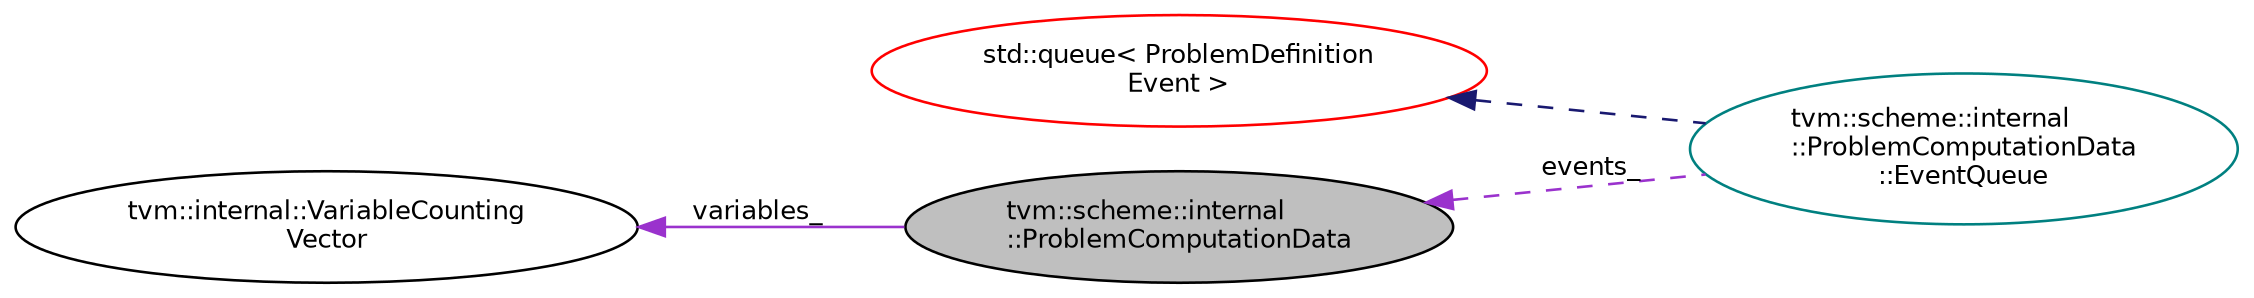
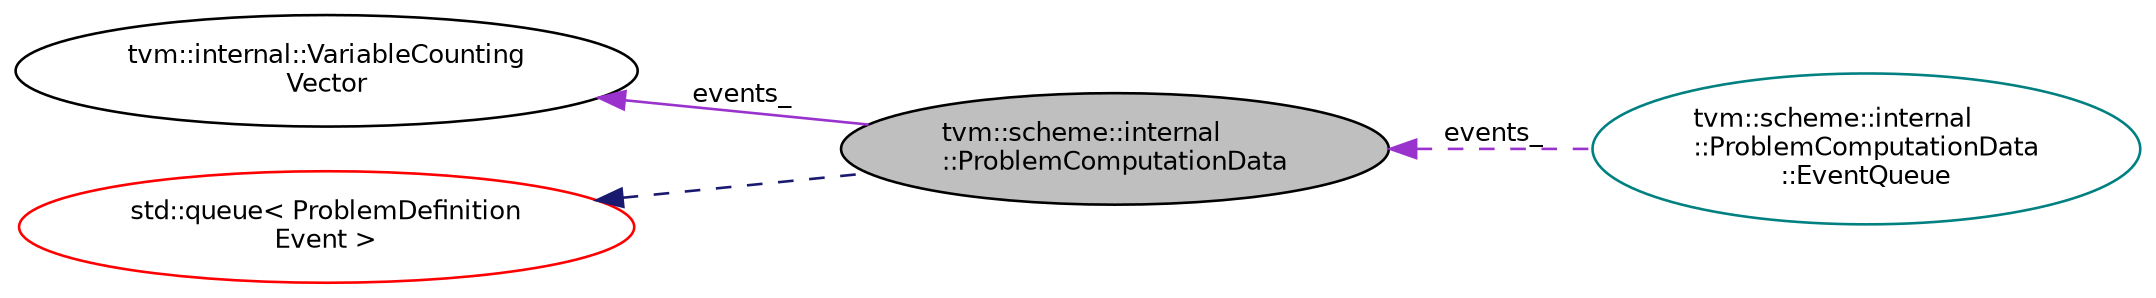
edge "tvm::scheme::internal ::ProblemComputationData ::EventQueue" -> "std::queue< ProblemDefinition Event >": now "tvm::scheme::internal ::ProblemComputationData" -> "std::queue< ProblemDefinition Event >"
edge "tvm::scheme::internal ::ProblemComputationData" -> "tvm::internal::VariableCounting Vector": label " variables_" -> " events_"
